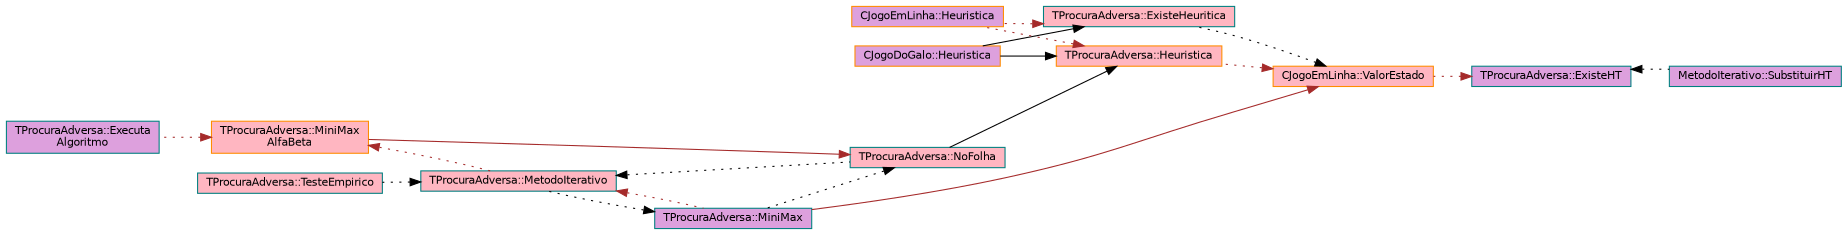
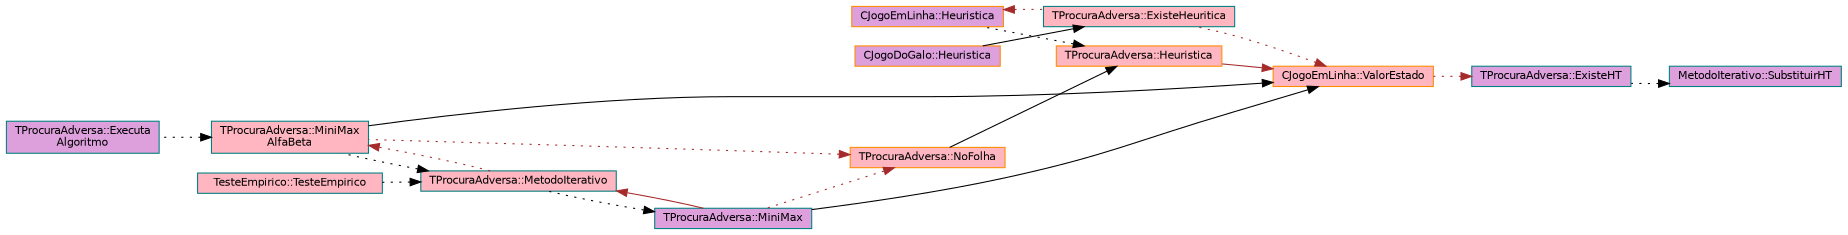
edge "CJogoEmLinha::Heuristica" -> "TProcuraAdversa::ExisteHeuritica": reversed
edge "CJogoEmLinha::Heuristica" -> "TProcuraAdversa::Heuristica": color brown -> black
edge "TProcuraAdversa::ExisteHeuritica" -> "CJogoEmLinha::ValorEstado": color black -> brown
edge "CJogoDoGalo::Heuristica" -> "TProcuraAdversa::Heuristica": removed
edge "TProcuraAdversa::Heuristica" -> "CJogoEmLinha::ValorEstado": style dotted -> solid
edge "MetodoIterativo::SubstituirHT" -> "TProcuraAdversa::ExisteHT": reversed
edge "TProcuraAdversa::MiniMax AlfaBeta" -> "CJogoEmLinha::ValorEstado": added
edge "TProcuraAdversa::Executa Algoritmo" -> "TProcuraAdversa::MiniMax AlfaBeta": color brown -> black
node "TProcuraAdversa::MiniMax AlfaBeta": color darkorange -> teal
edge "TProcuraAdversa::MiniMax AlfaBeta" -> "TProcuraAdversa::NoFolha": style solid -> dotted
node "TProcuraAdversa::NoFolha": color teal -> darkorange
edge "TProcuraAdversa::MiniMax" -> "CJogoEmLinha::ValorEstado": color brown -> black
edge "TProcuraAdversa::NoFolha" -> "TProcuraAdversa::MetodoIterativo": now "TProcuraAdversa::MiniMax AlfaBeta" -> "TProcuraAdversa::MetodoIterativo"
node "TProcuraAdversa::TesteEmpirico": label "TProcuraAdversa::TesteEmpirico" -> "TesteEmpirico::TesteEmpirico"
edge "TProcuraAdversa::MiniMax" -> "TProcuraAdversa::NoFolha": color black -> brown
edge "TProcuraAdversa::MiniMax" -> "TProcuraAdversa::MetodoIterativo": style dotted -> solid
